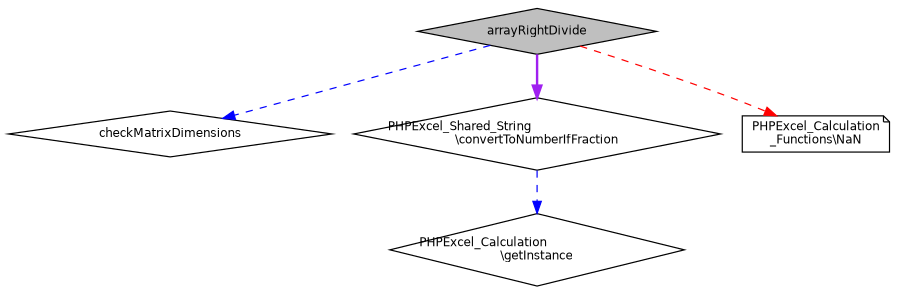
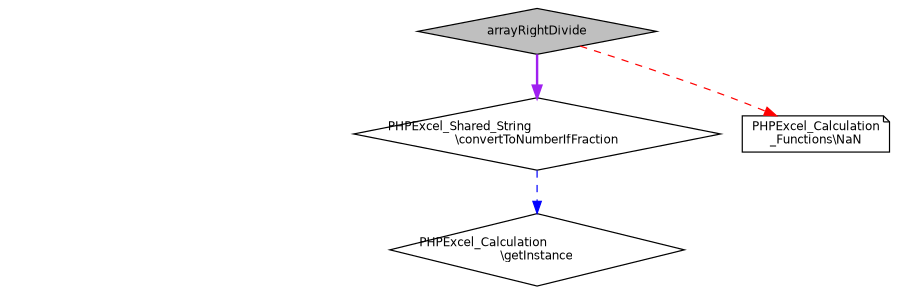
node "checkMatrixDimensions": removed
